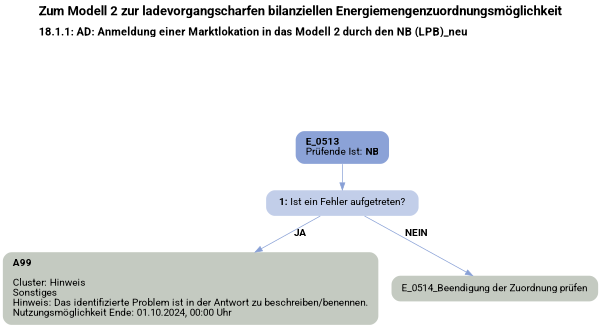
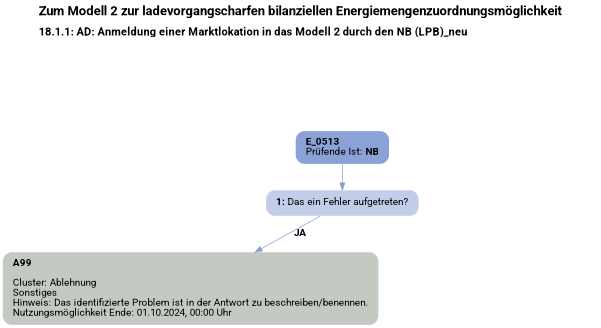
node "1:": text "Ist ein Fehler aufgetreten?" -> "Das ein Fehler aufgetreten?"
node "A99": text "Cluster: Hinweis" -> "Cluster: Ablehnung"
node "E_0514_Beendigung der Zuordnung prüfen": removed
